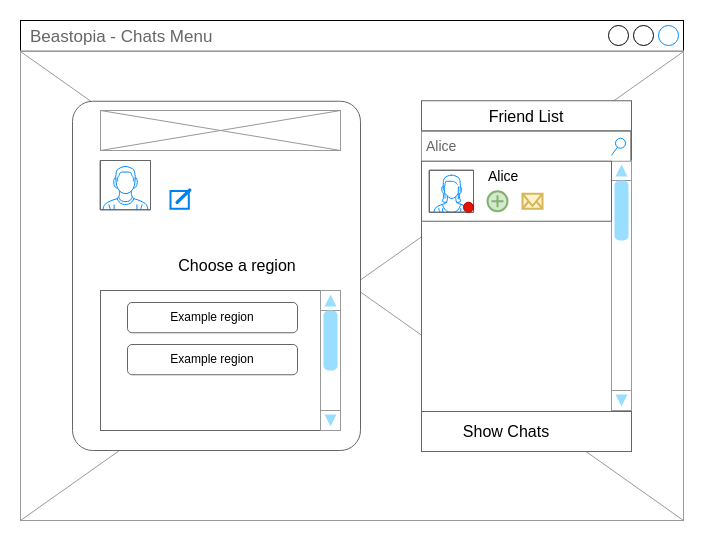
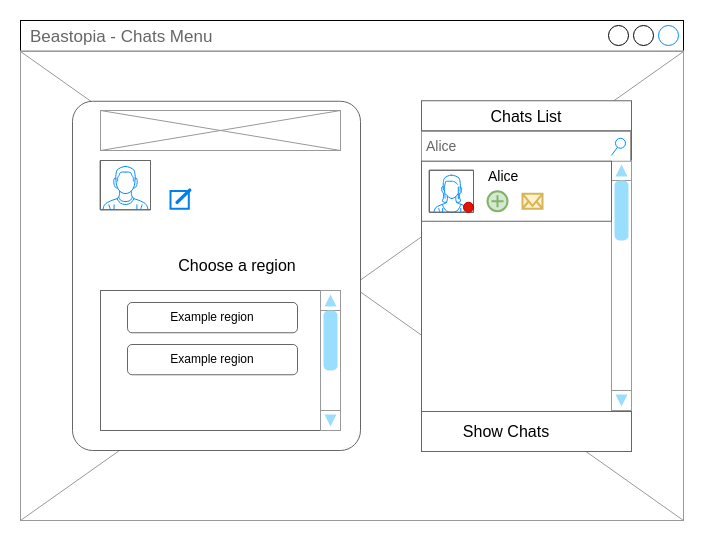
node "Friend List": label "Friend List" -> "Chats List"
